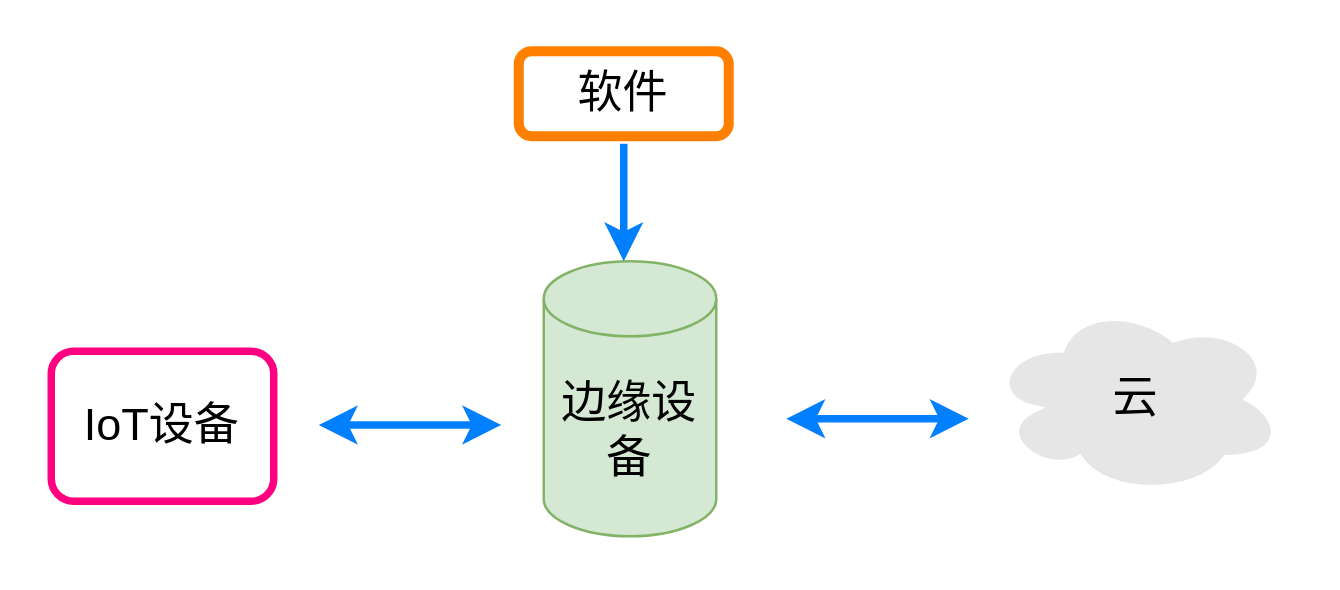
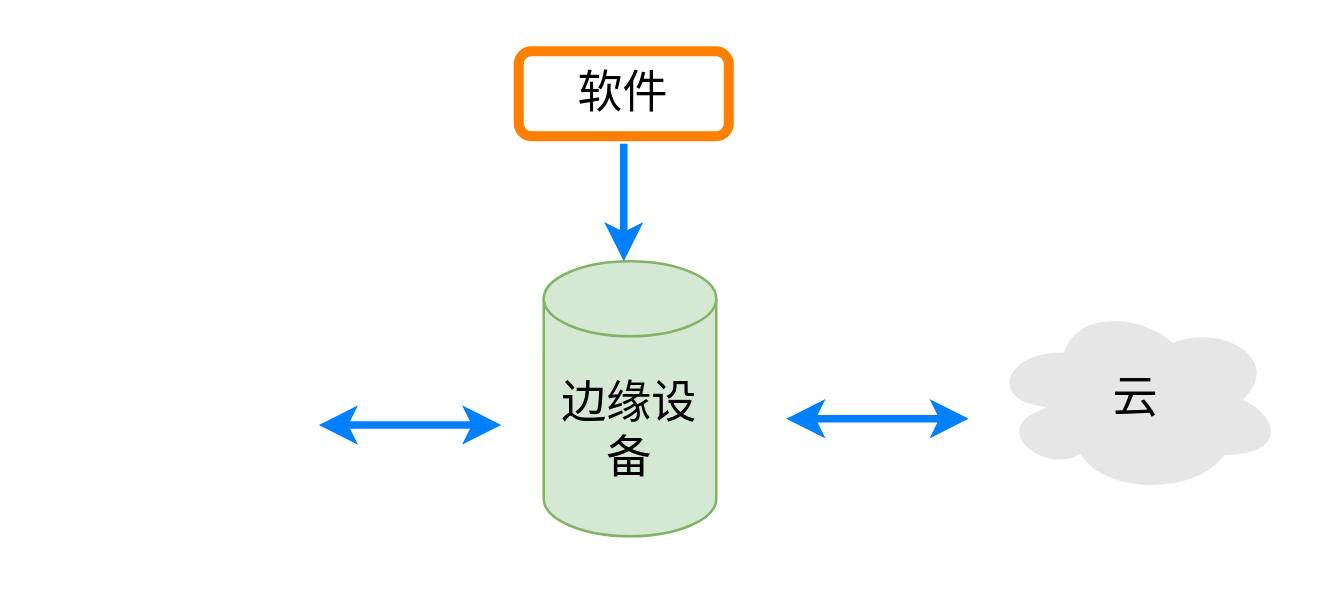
node "IoT设备": removed
